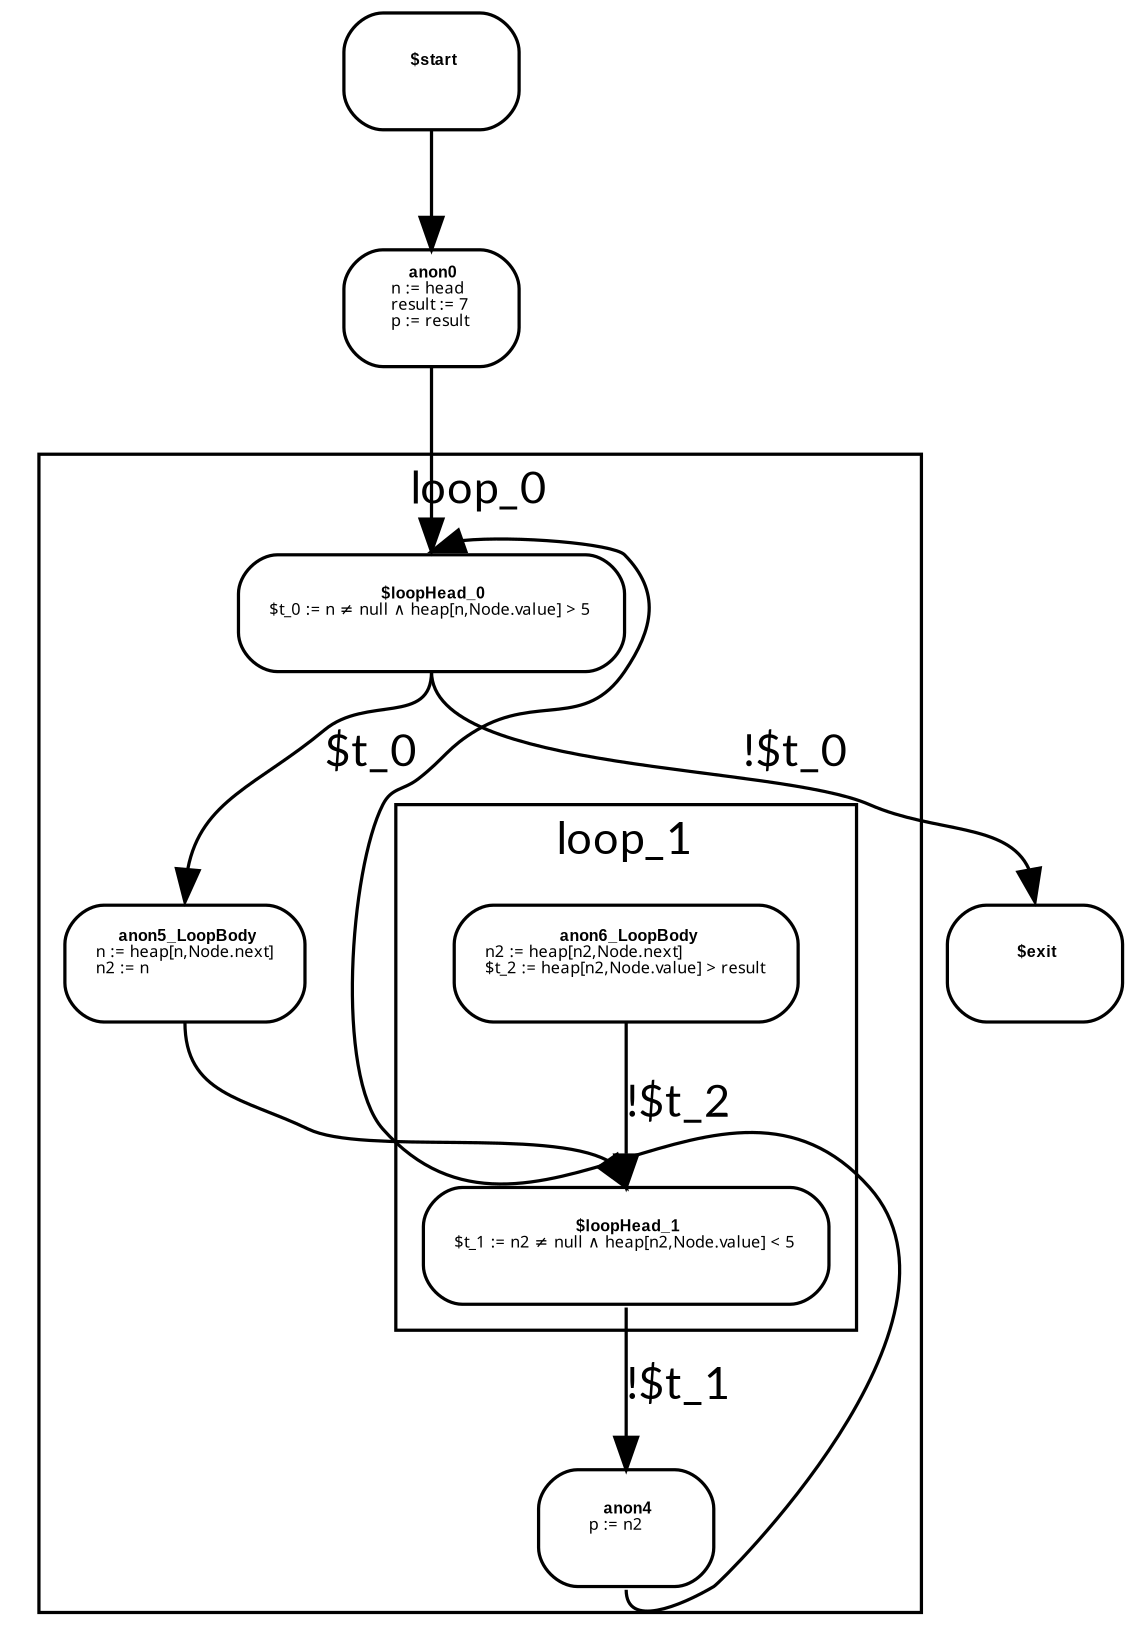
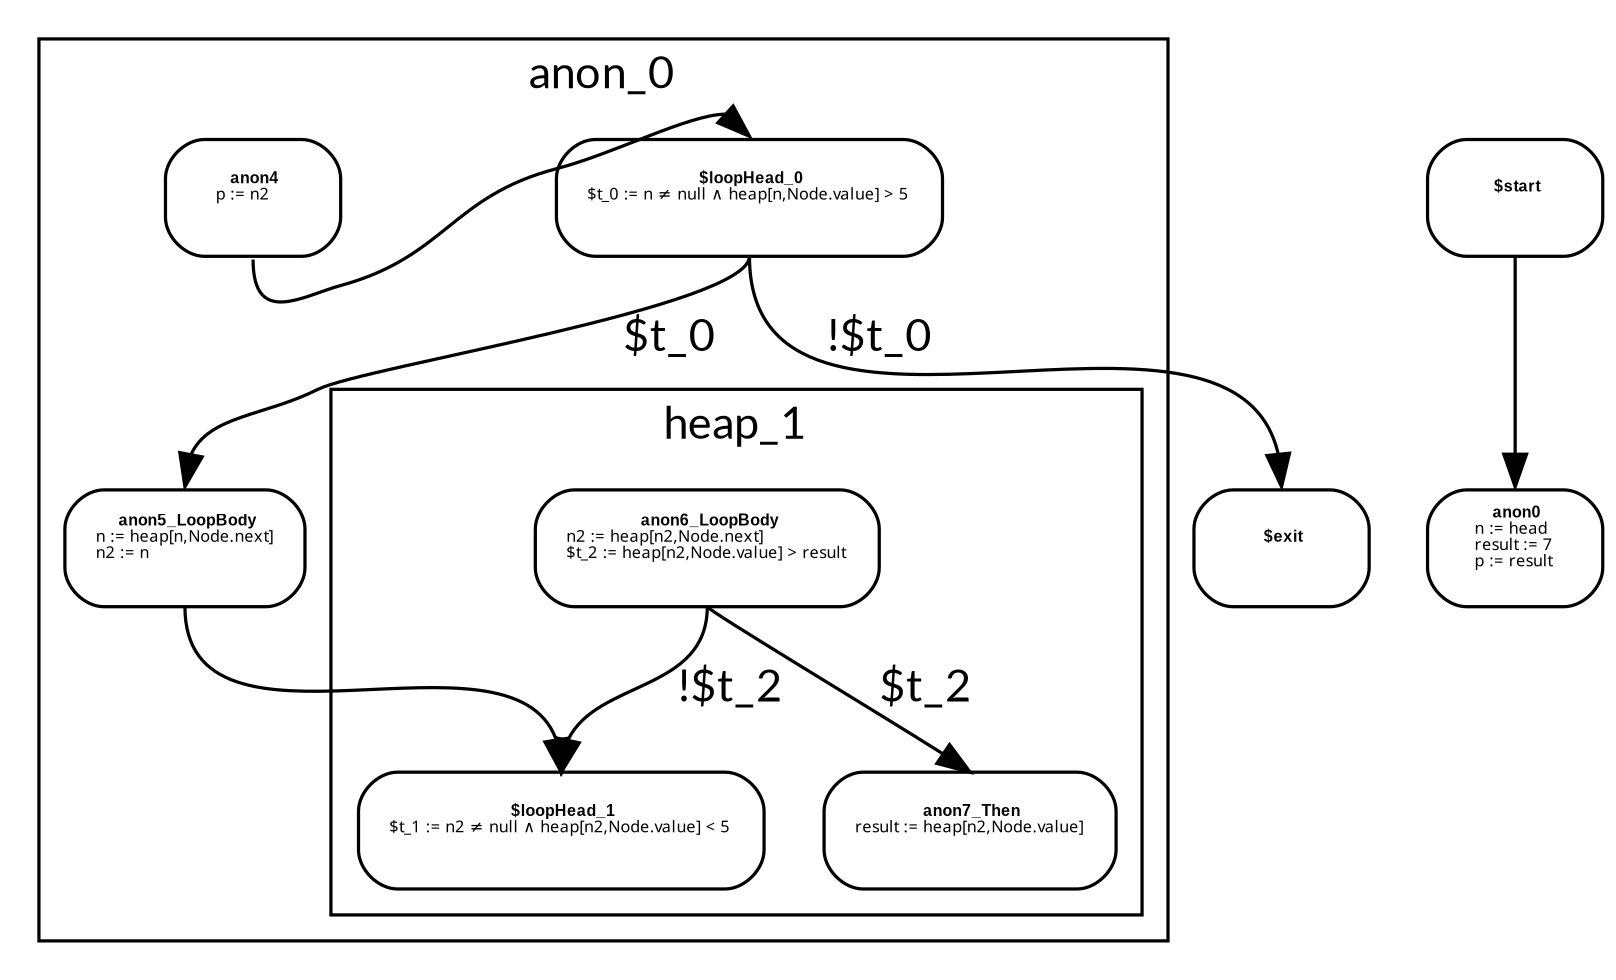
edge "anon0" -> "$loopHead_0": removed
cluster "loop_0": label "loop_0" -> "anon_0"
node "anon7_Then": added
cluster "loop_1": label "loop_1" -> "heap_1"
edge "$loopHead_1" -> "anon4": removed, label "!$t_1"
